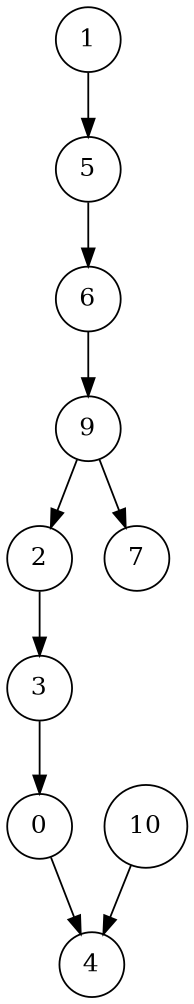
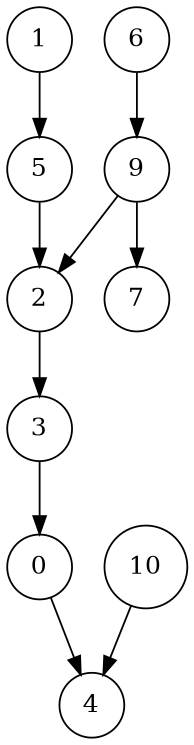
edge "5" -> "6": now "5" -> "2"
